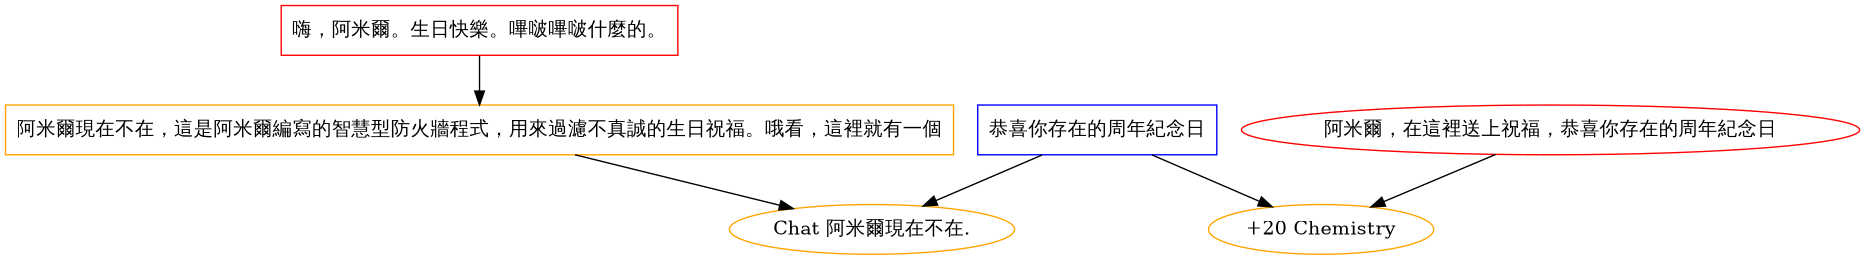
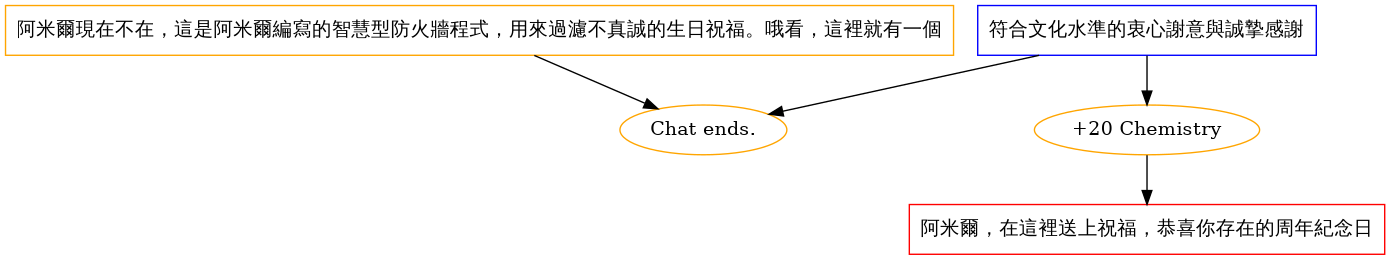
node "嗨，阿米爾。生日快樂。嗶啵嗶啵什麼的。": removed
node "恭喜你存在的周年紀念日": label "恭喜你存在的周年紀念日" -> "符合文化水準的衷心謝意與誠摯感謝"
node "阿米爾，在這裡送上祝福，恭喜你存在的周年紀念日": shape ellipse -> box
edge "阿米爾，在這裡送上祝福，恭喜你存在的周年紀念日" -> "+20 Chemistry": reversed
node "Chat 阿米爾現在不在.": label "Chat 阿米爾現在不在." -> "Chat ends."
